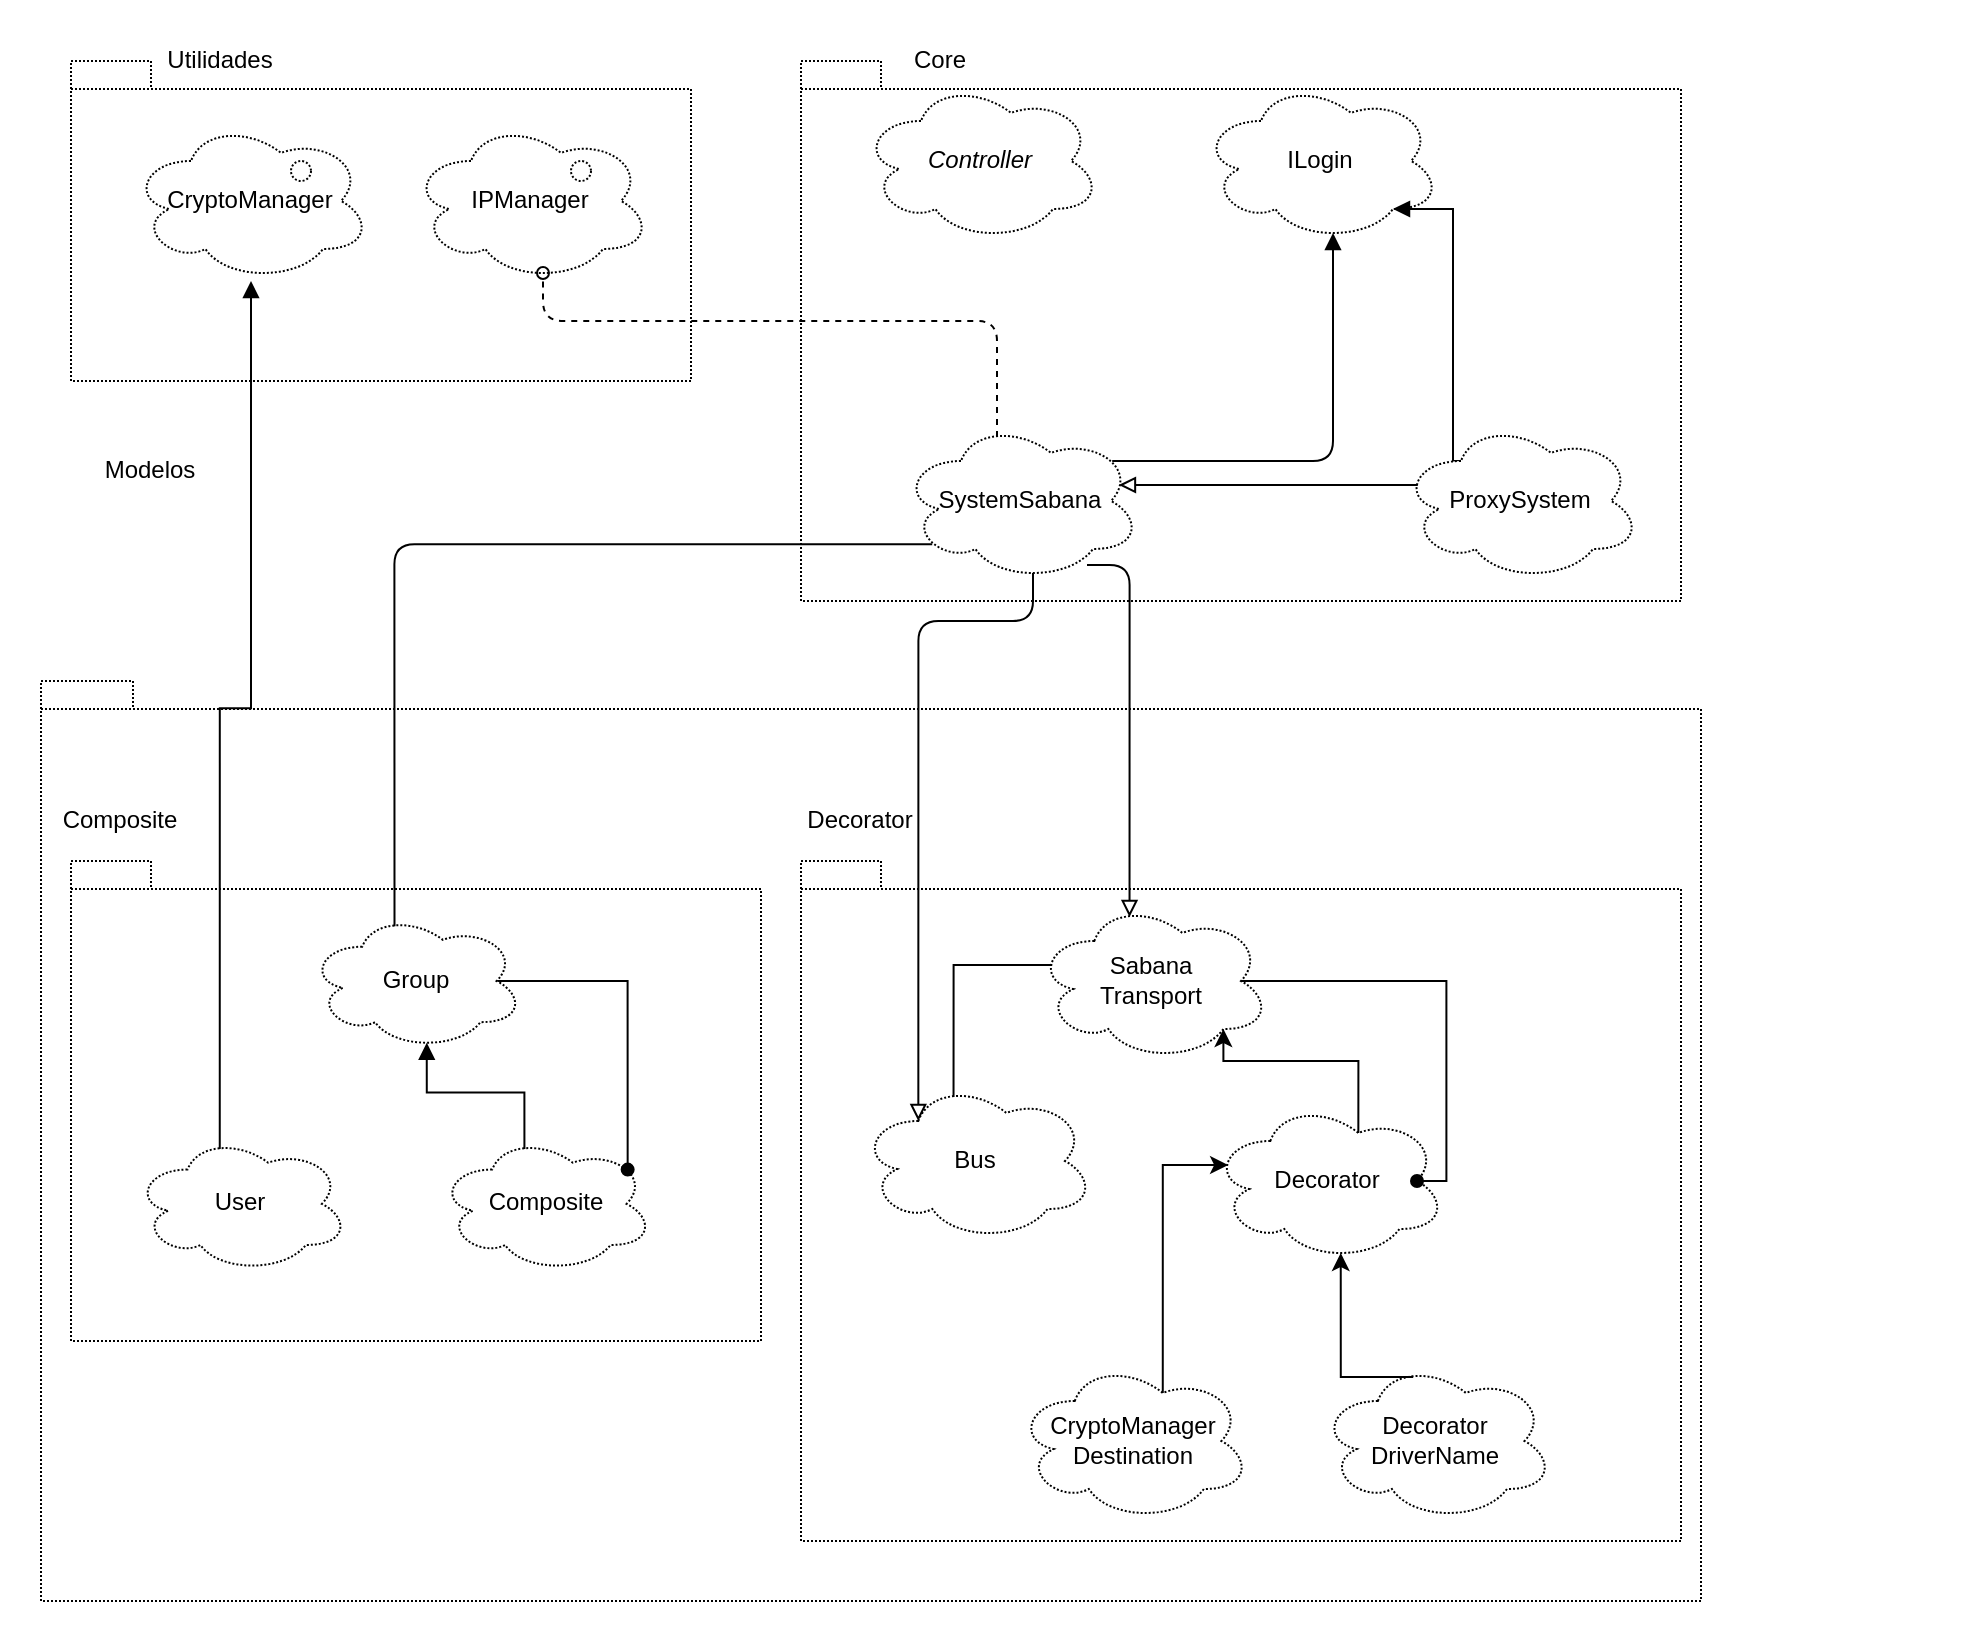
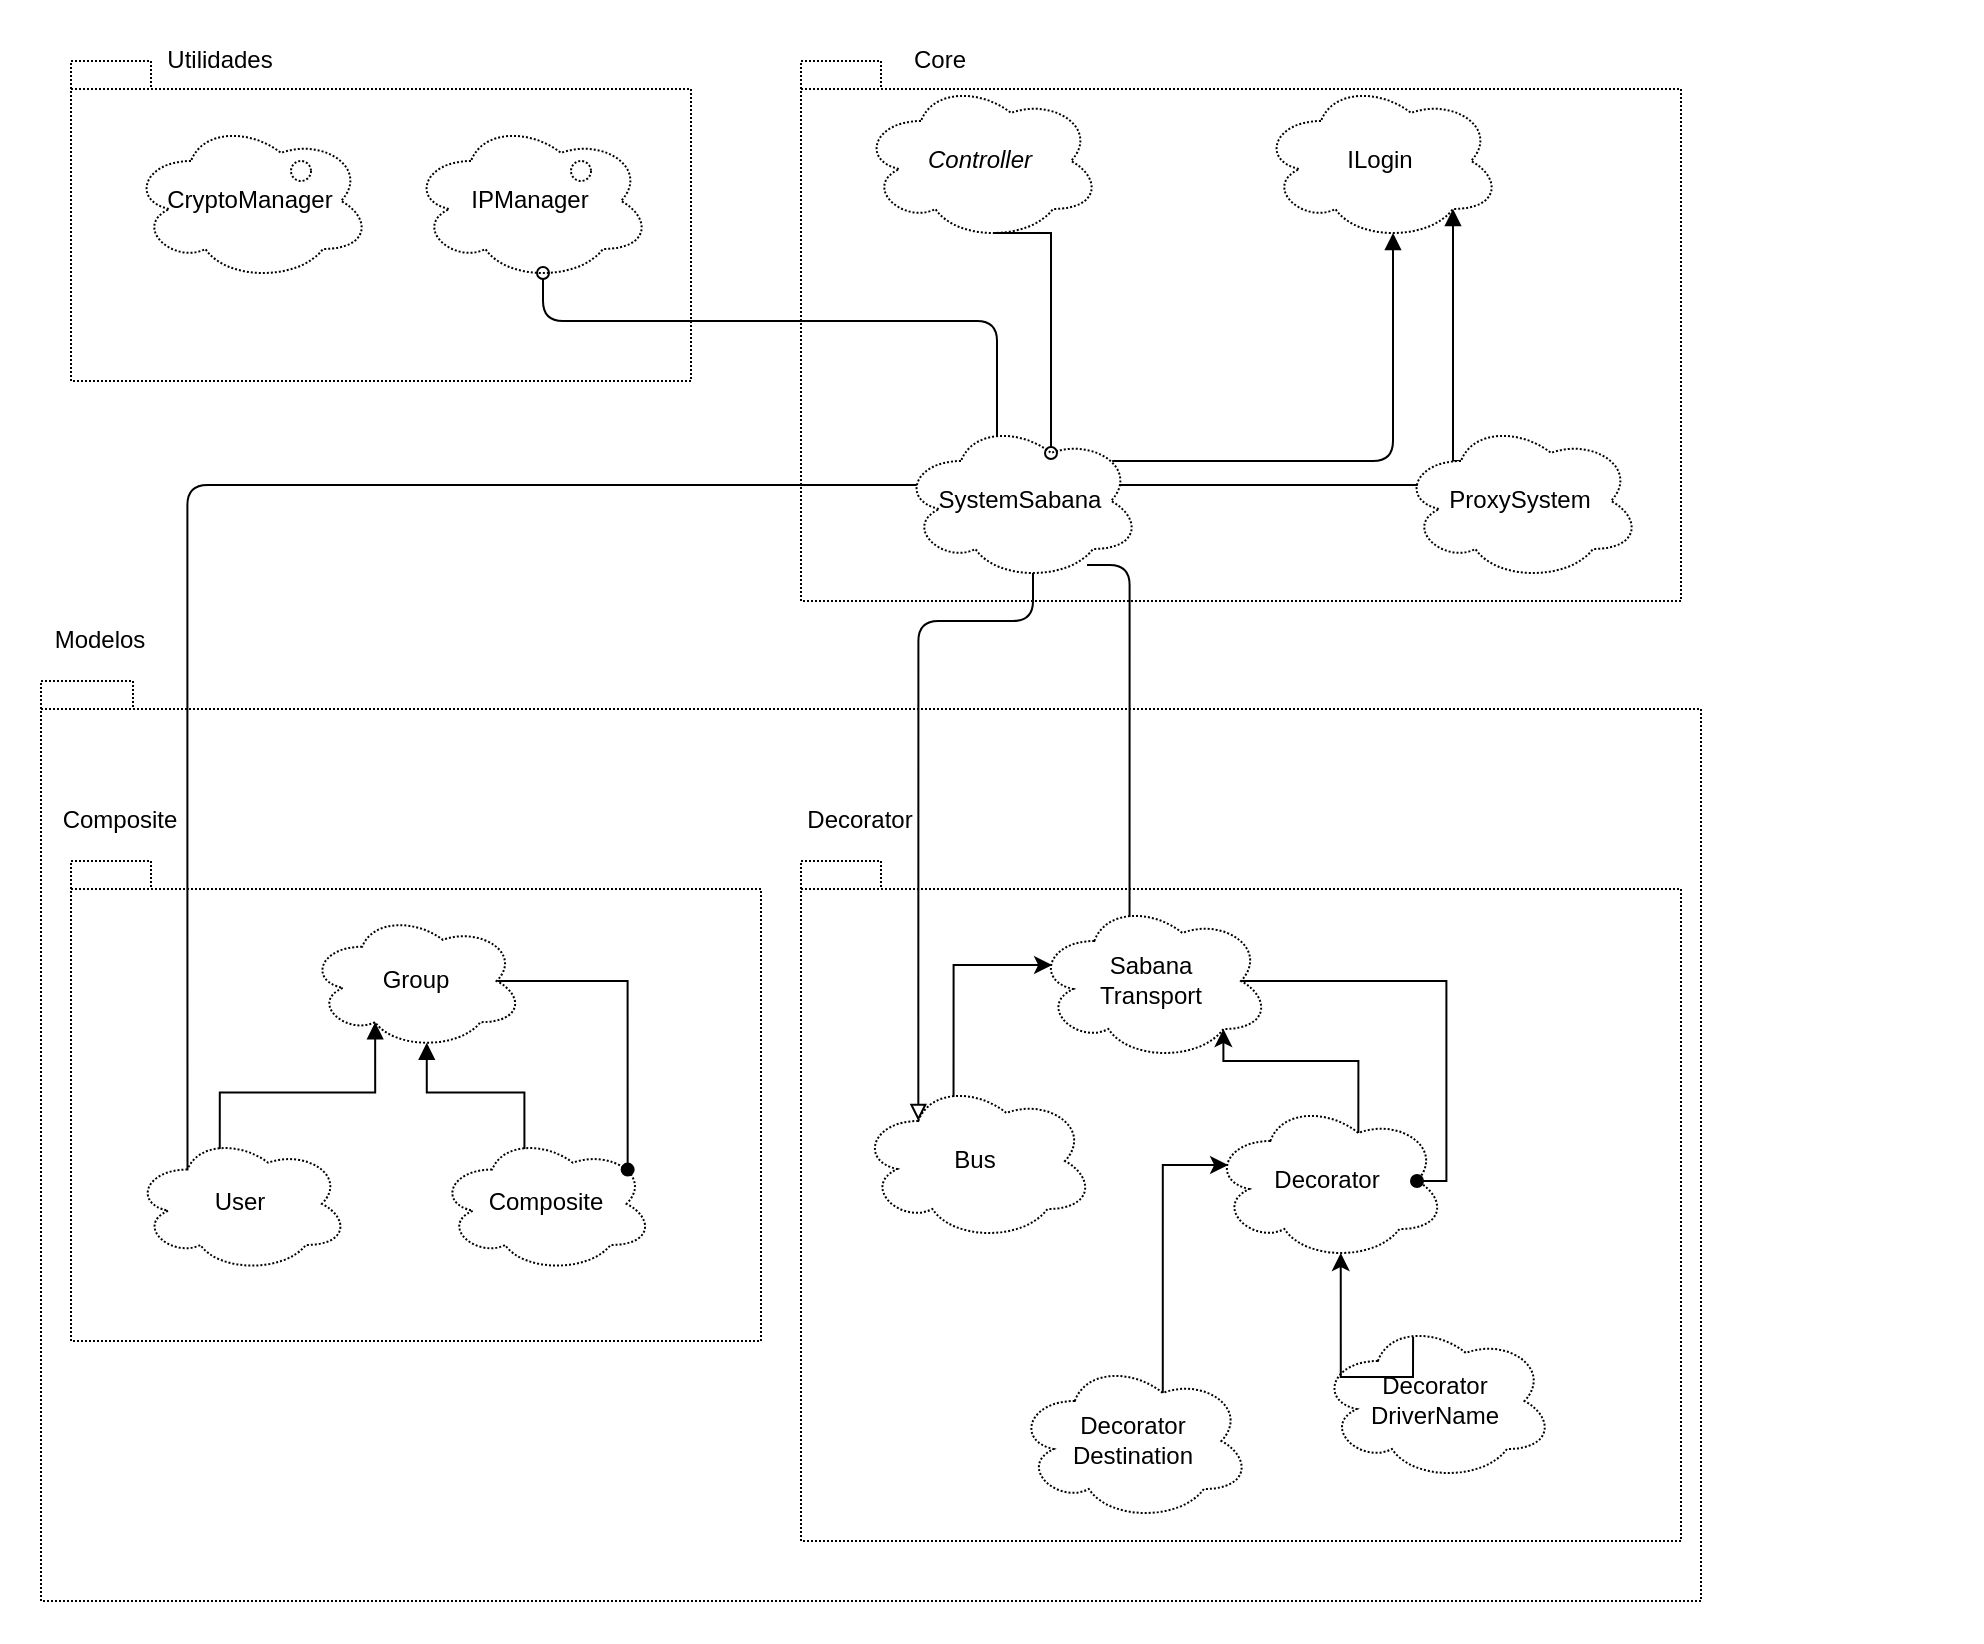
node "ILogin": moved (1321, 161) -> (1381, 161)
edge "Controller" -> "SystemSabana": added
edge "SystemSabana" -> "IPManager": style dashed -> solid
node "Modelos": moved (151, 471) -> (101, 641)
edge "SystemSabana" -- "User": added
edge "ProxySystem" -> "SystemSabana": arrowhead block -> none
edge "SystemSabana" -- "Group": removed
edge "User" -> "CryptoManager": now "User" -> "Group"
edge "SystemSabana" -> "Sabana Transport": arrowhead block -> none
edge "Sabana Transport" -- "Bus": arrowhead none -> classic
node "CryptoManager Destination": label "CryptoManager Destination" -> "Decorator Destination"
node "Decorator DriverName": moved (1437, 1441) -> (1437, 1401)
